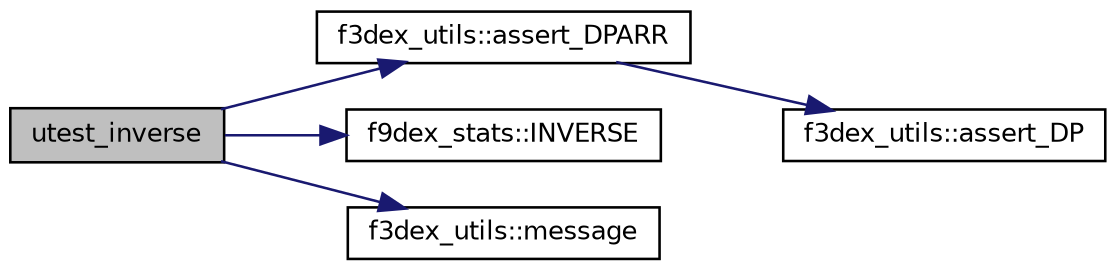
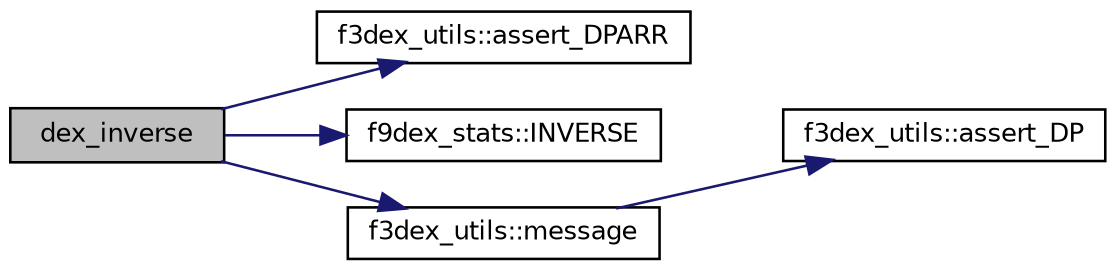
edge "f3dex_utils::assert_DPARR" -> "f3dex_utils::assert_DP": now "f3dex_utils::message" -> "f3dex_utils::assert_DP"
node "utest_inverse": label "utest_inverse" -> "dex_inverse"
